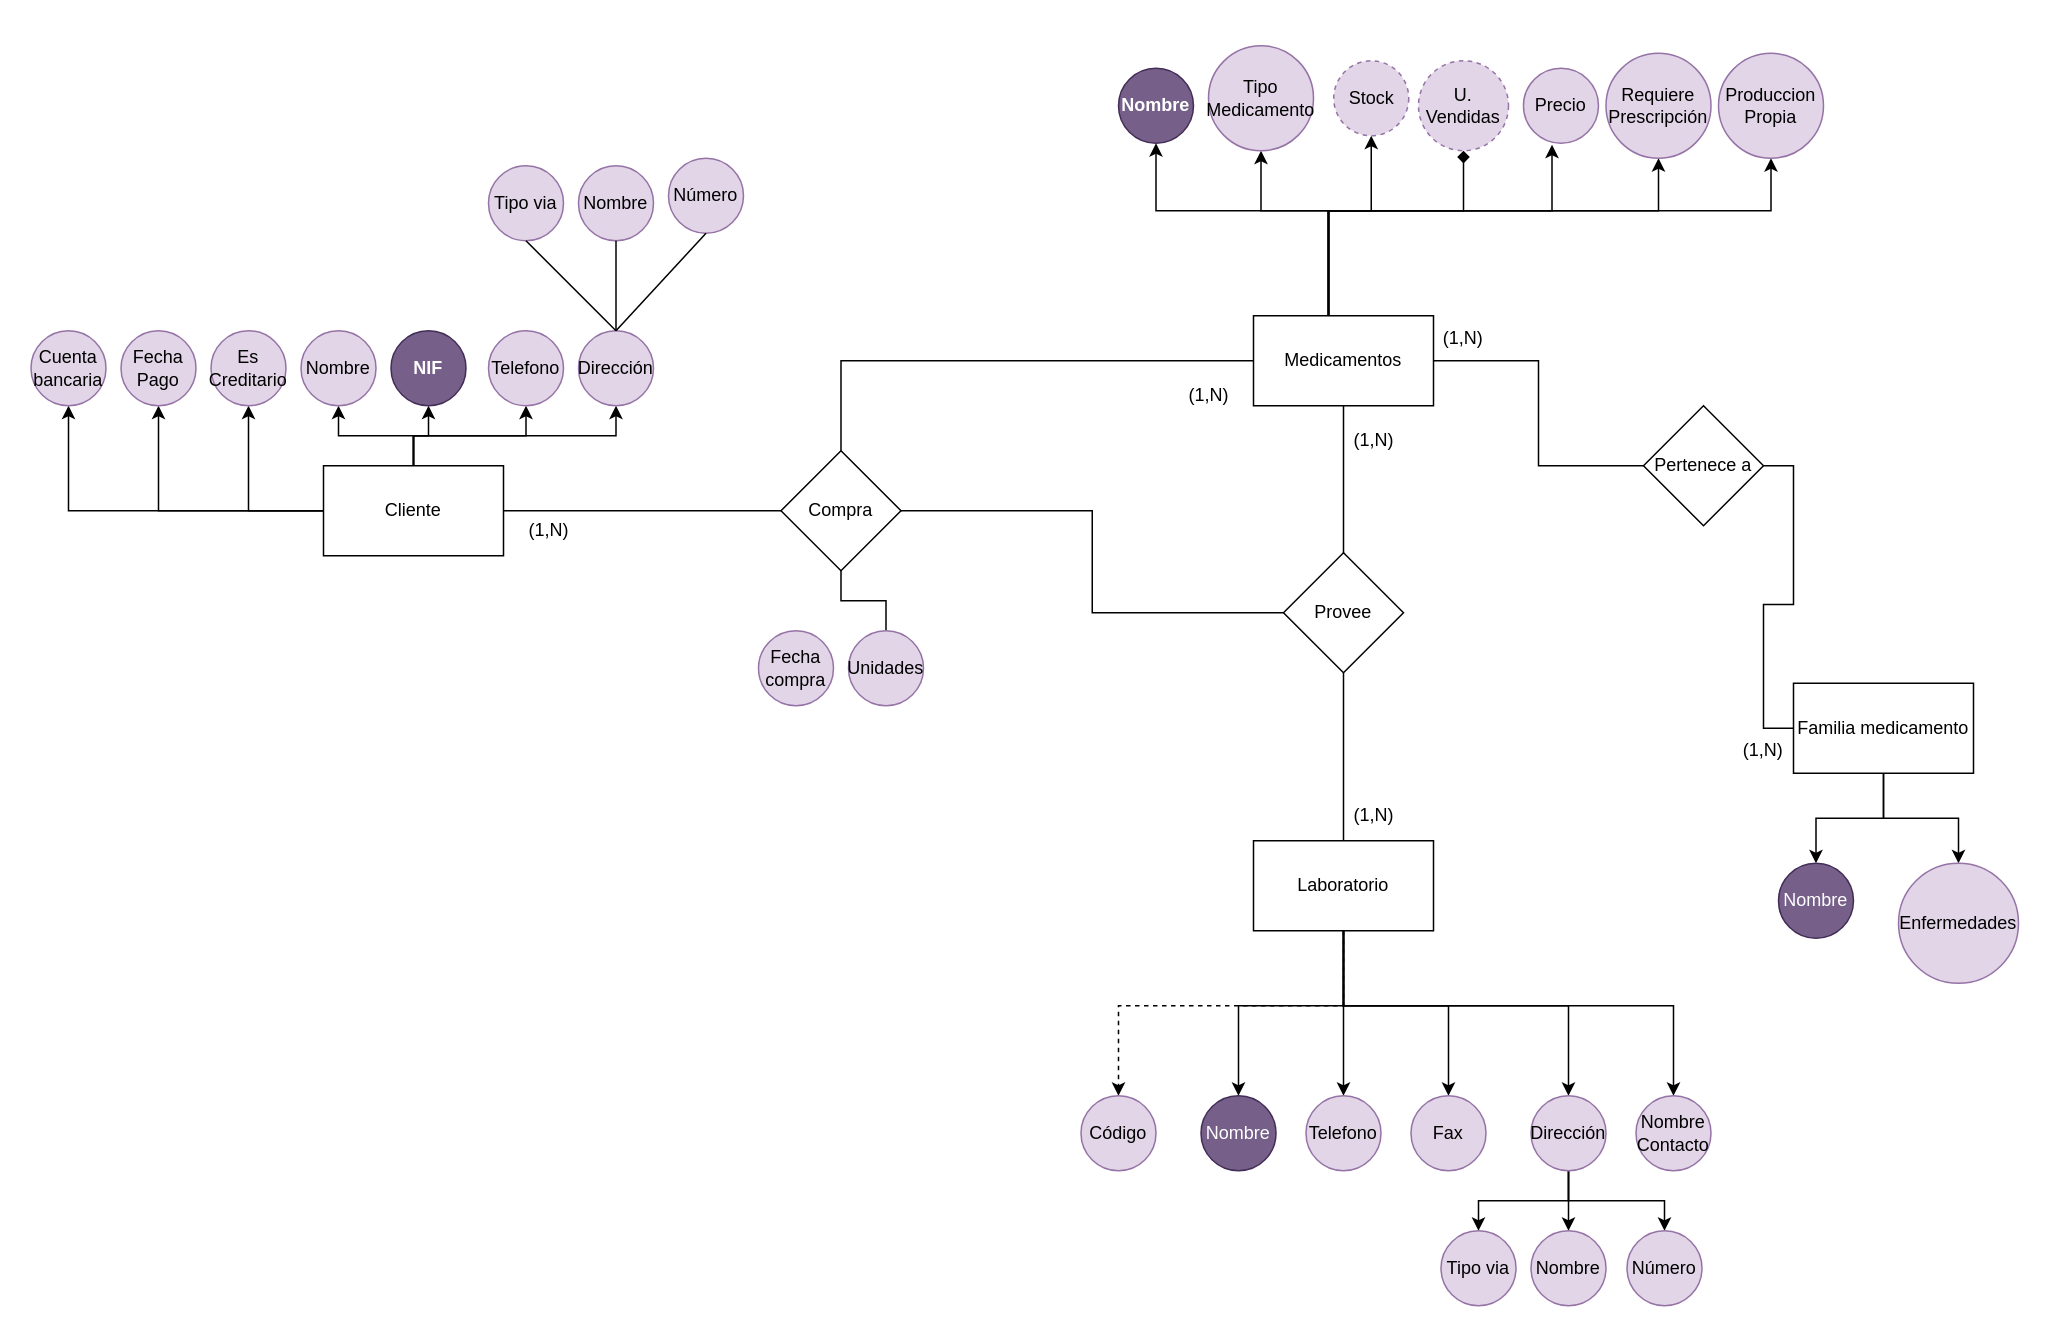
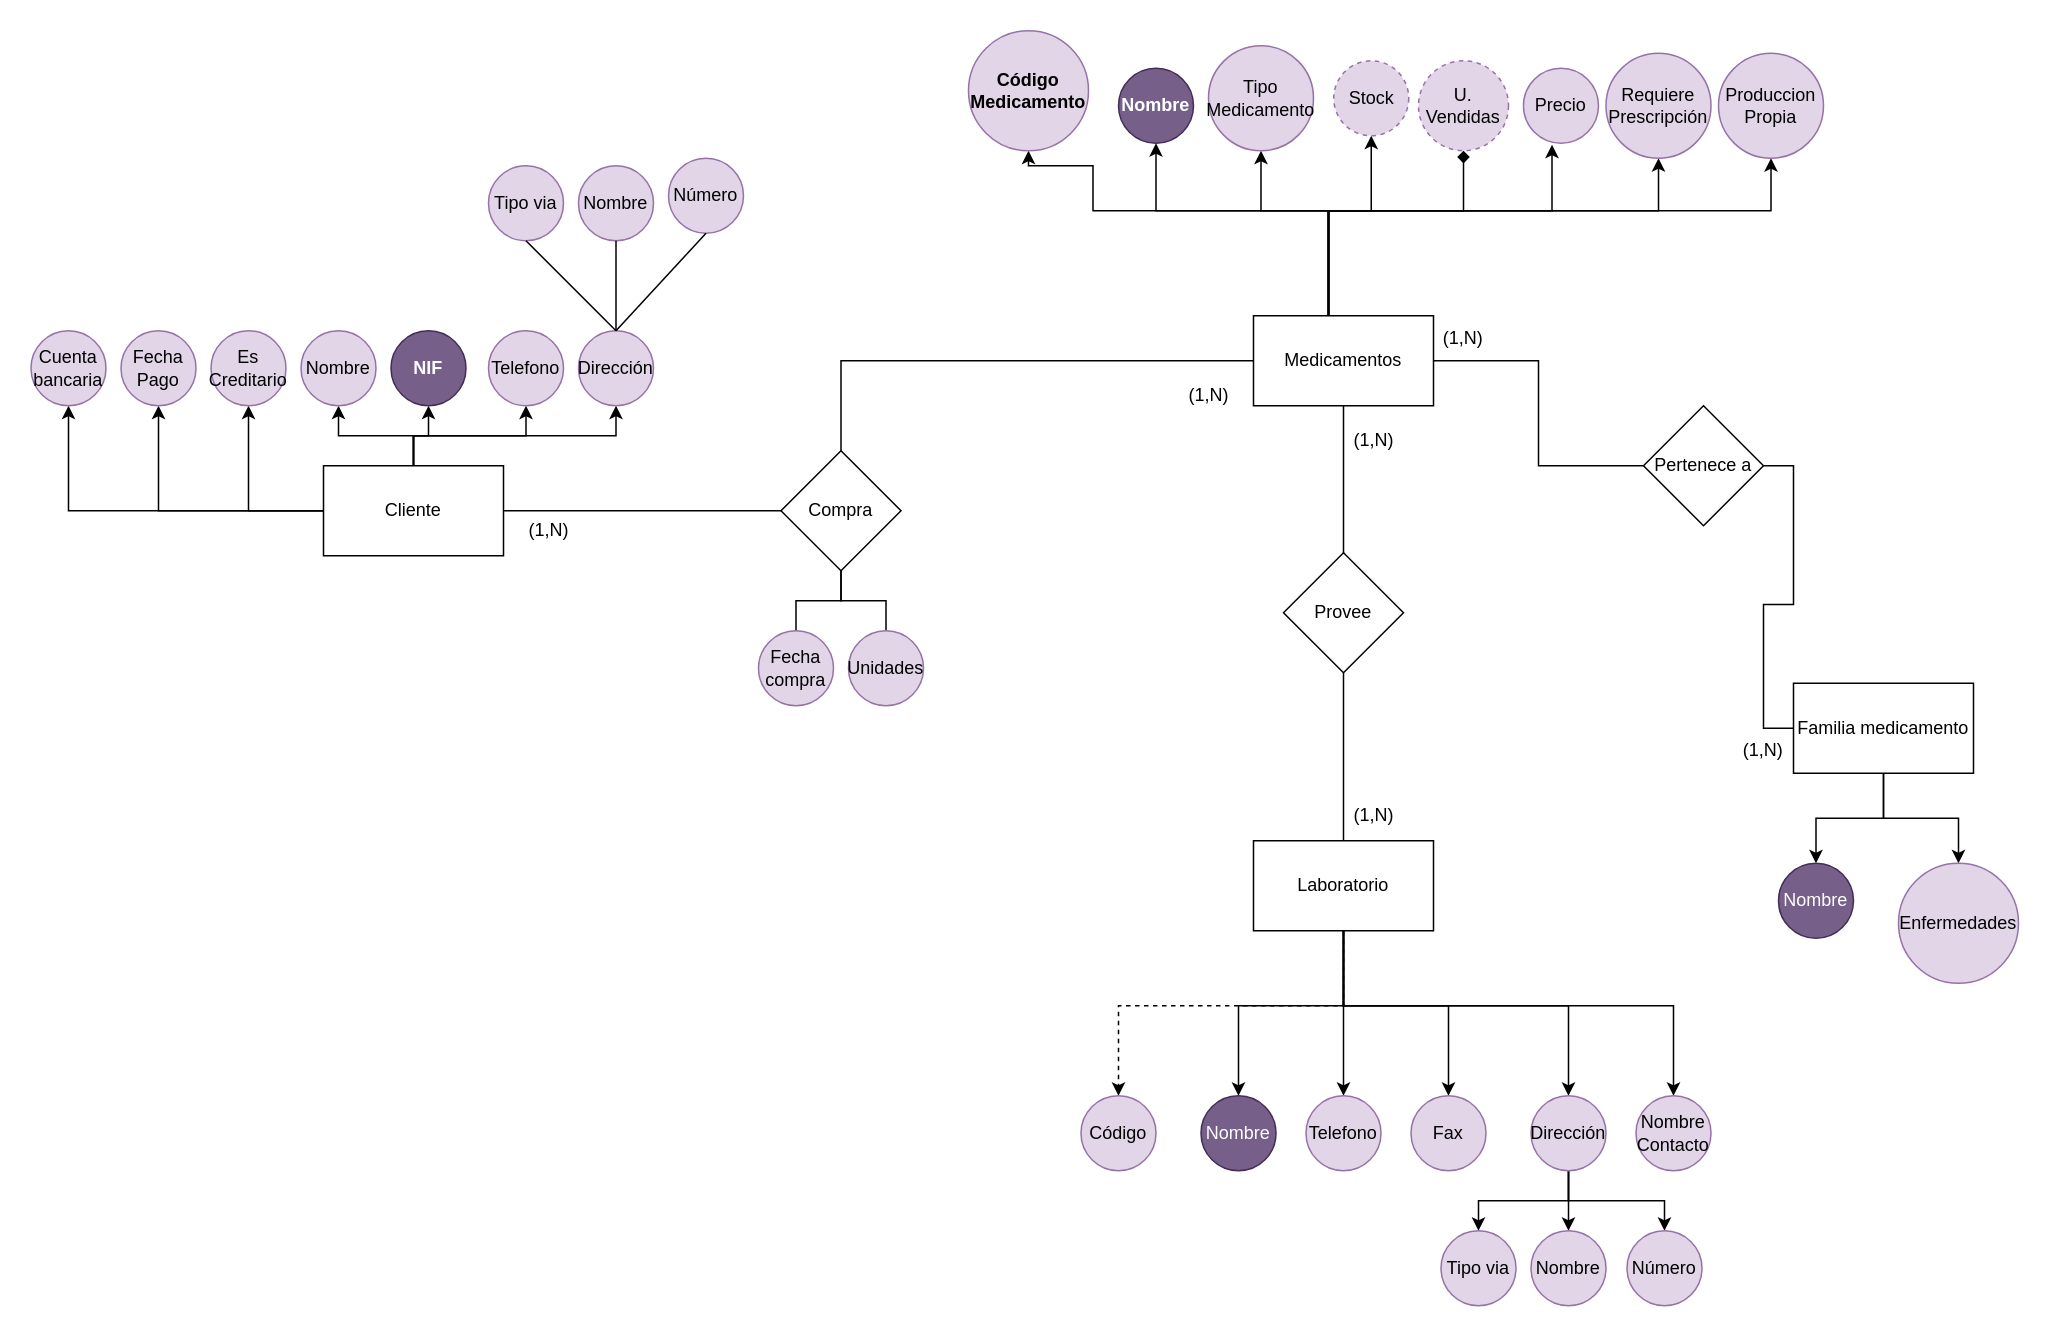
node "Código Medicamento": added
edge "Medicamentos" -> "Código Medicamento": added
edge "Compra" -- "Provee": now "Compra" -- "Fecha compra"
